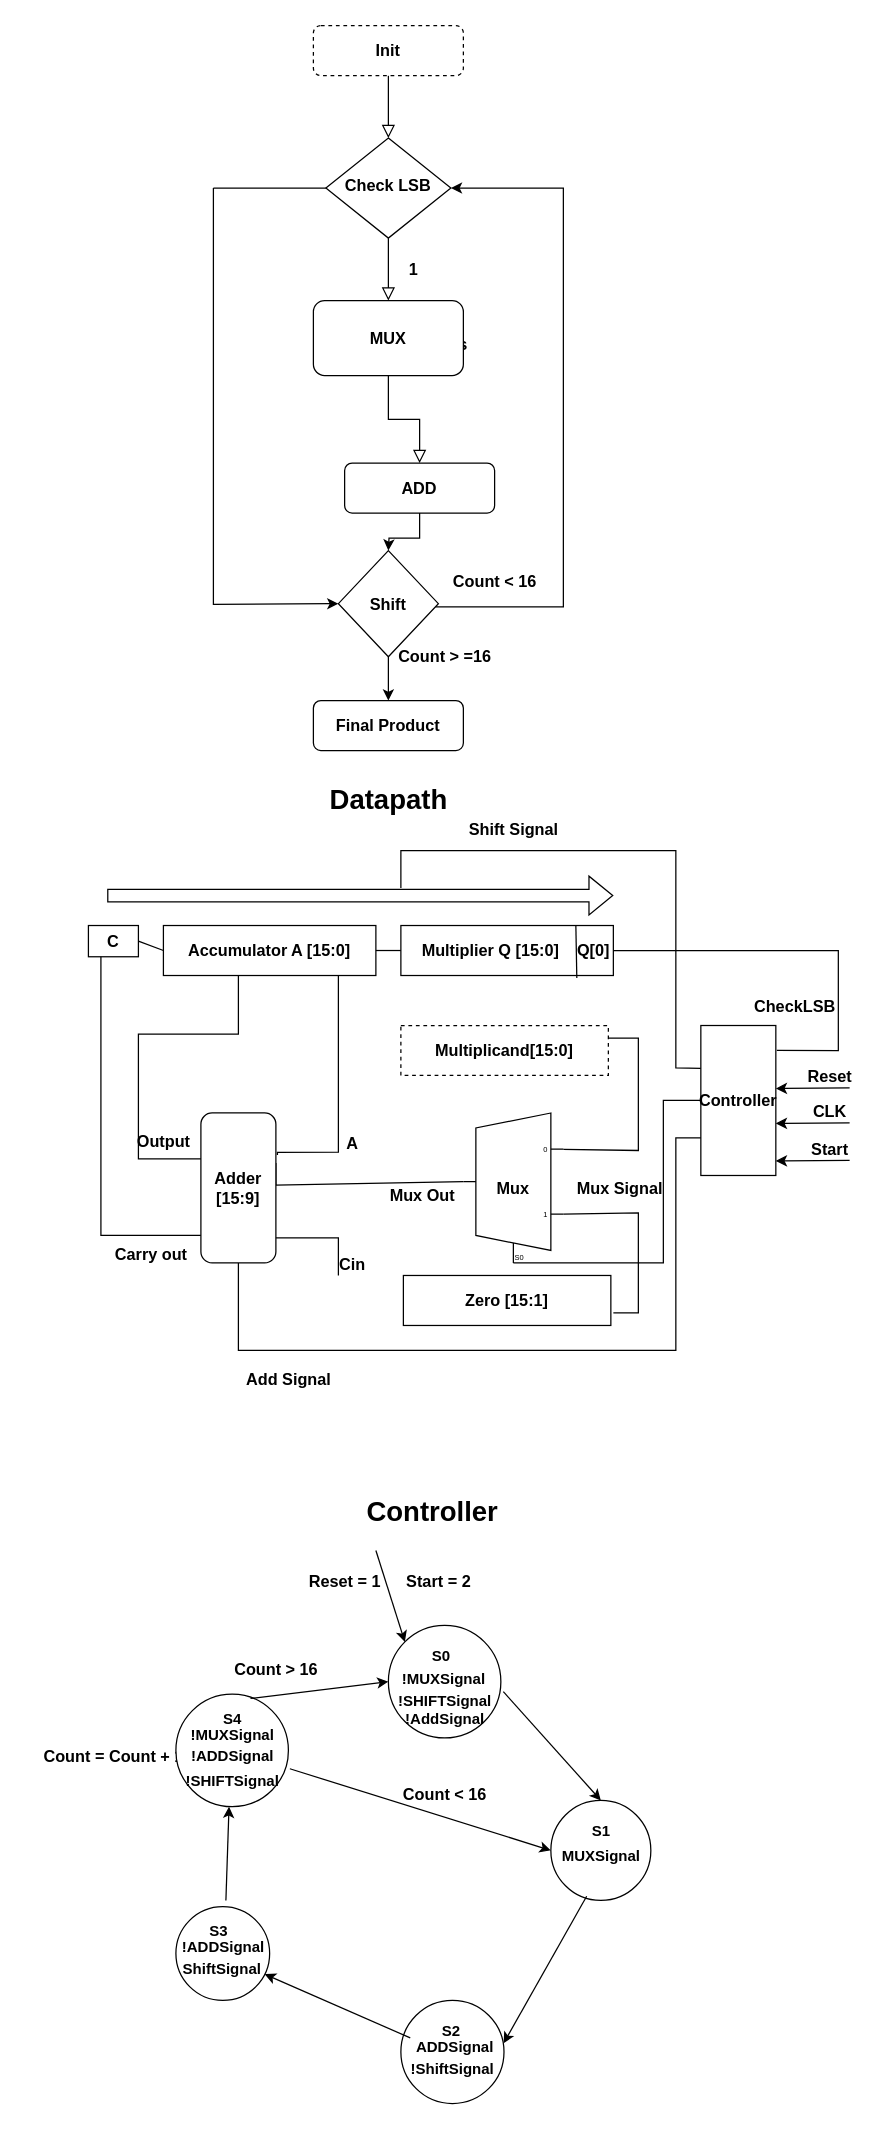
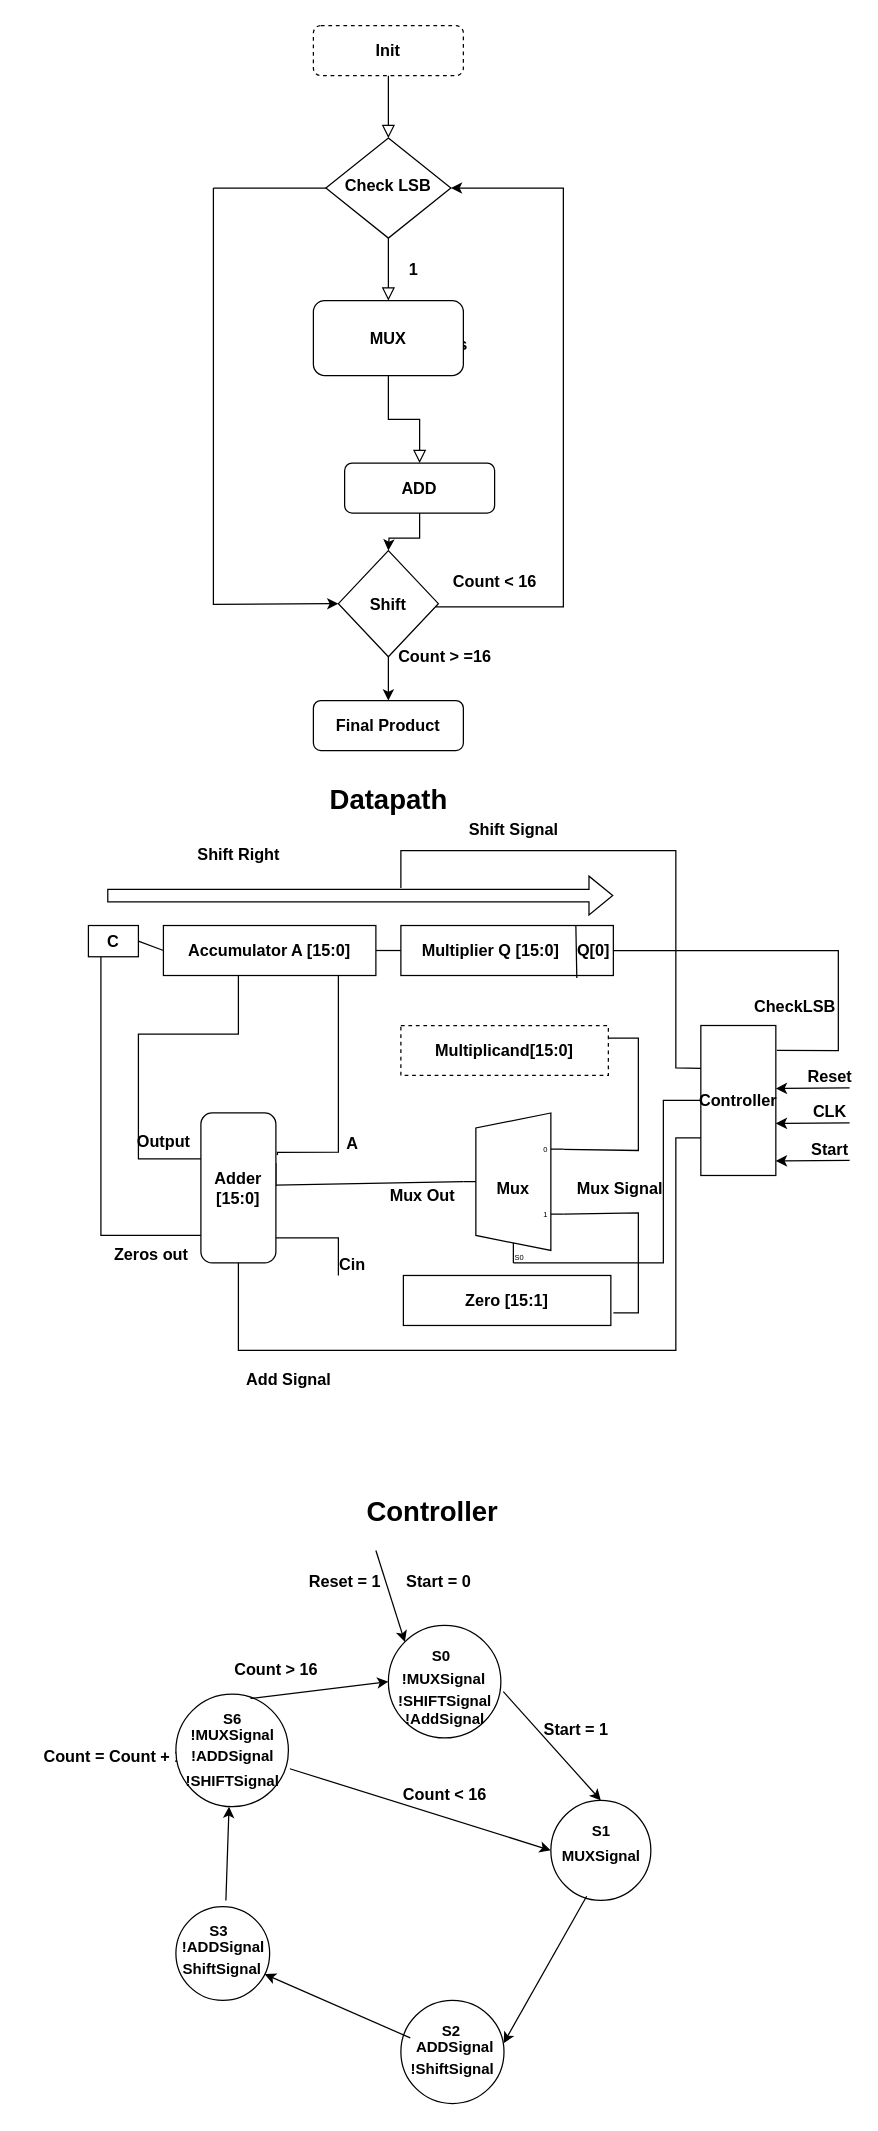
node "Shift Right": added
node "Adder [15:9]": label "Adder [15:9]" -> "Adder [15:0]"
node "Carry out": label "Carry out" -> "Zeros out"
node "Start = 2": label "Start = 2" -> "Start = 0"
node "S4": label "S4" -> "S6"
node "Start = 1": added
